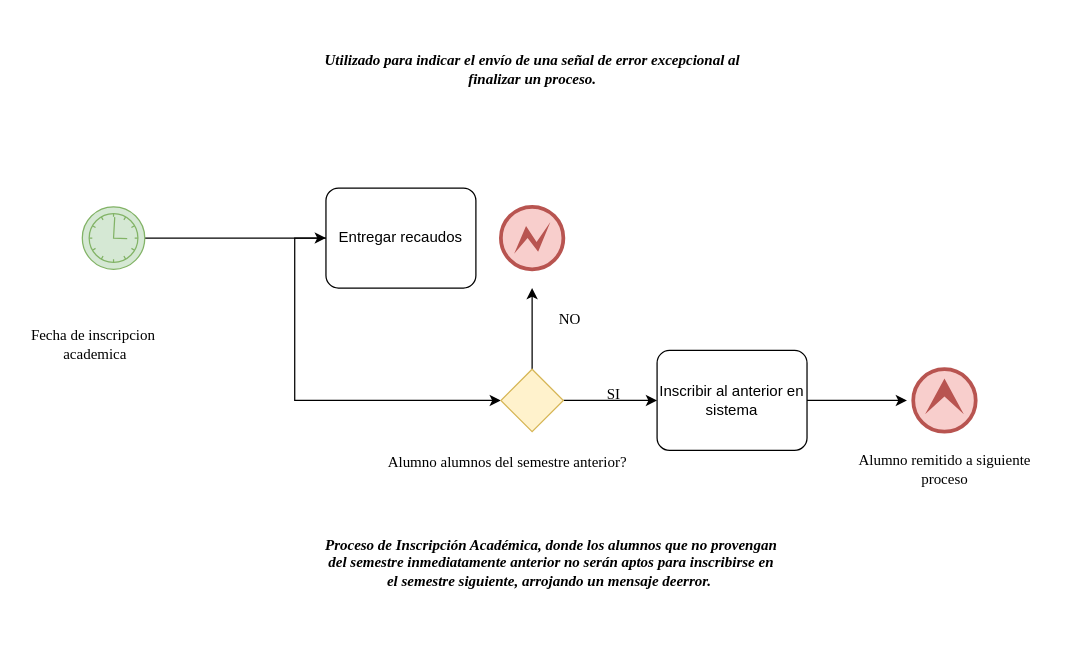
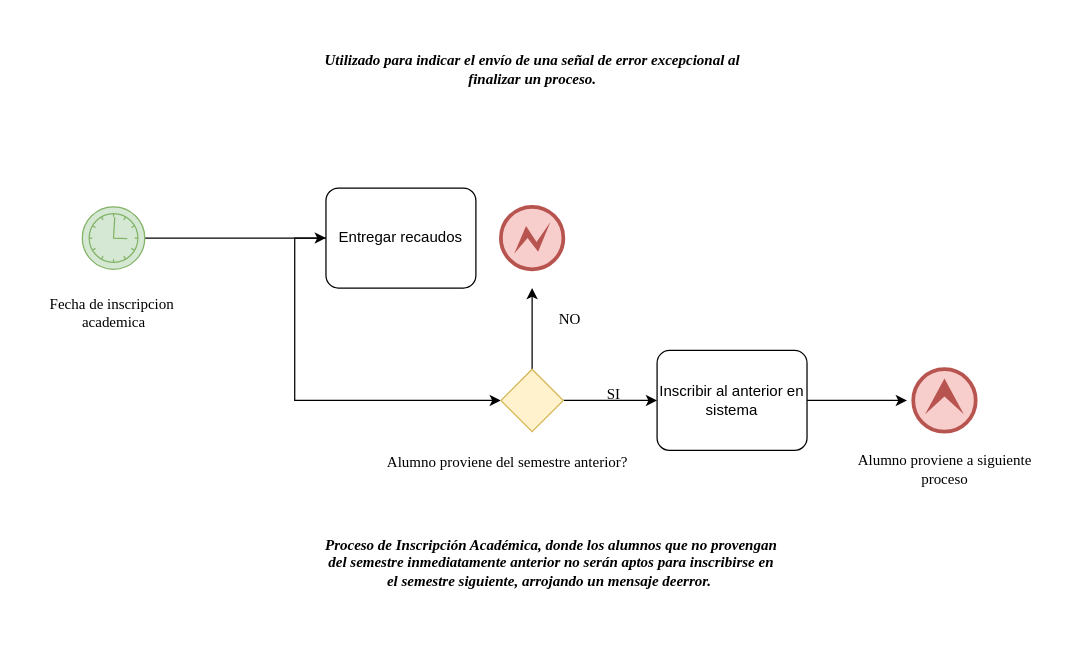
node "Fecha de inscripcion academica": moved (94, 344) -> (113, 313)
node "Alumno alumnos del semestre anterior?": label "Alumno alumnos del semestre anterior?" -> "Alumno proviene del semestre anterior?"
node "Alumno remitido a siguiente proceso": label "Alumno remitido a siguiente proceso" -> "Alumno proviene a siguiente proceso"
